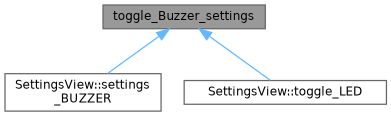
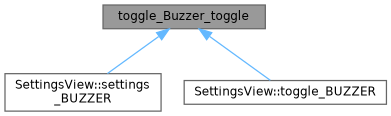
node "toggle_Buzzer_settings": label "toggle_Buzzer_settings" -> "toggle_Buzzer_toggle"
node "SettingsView::toggle_LED": label "SettingsView::toggle_LED" -> "SettingsView::toggle_BUZZER"
